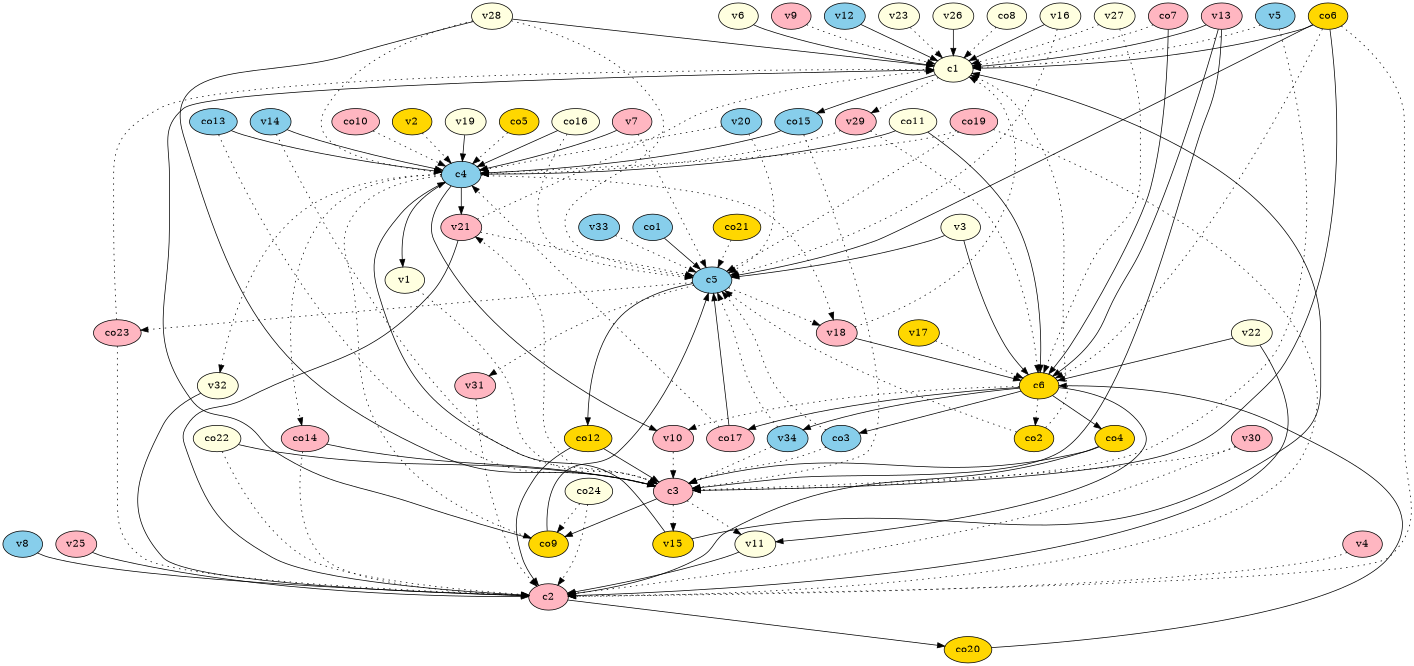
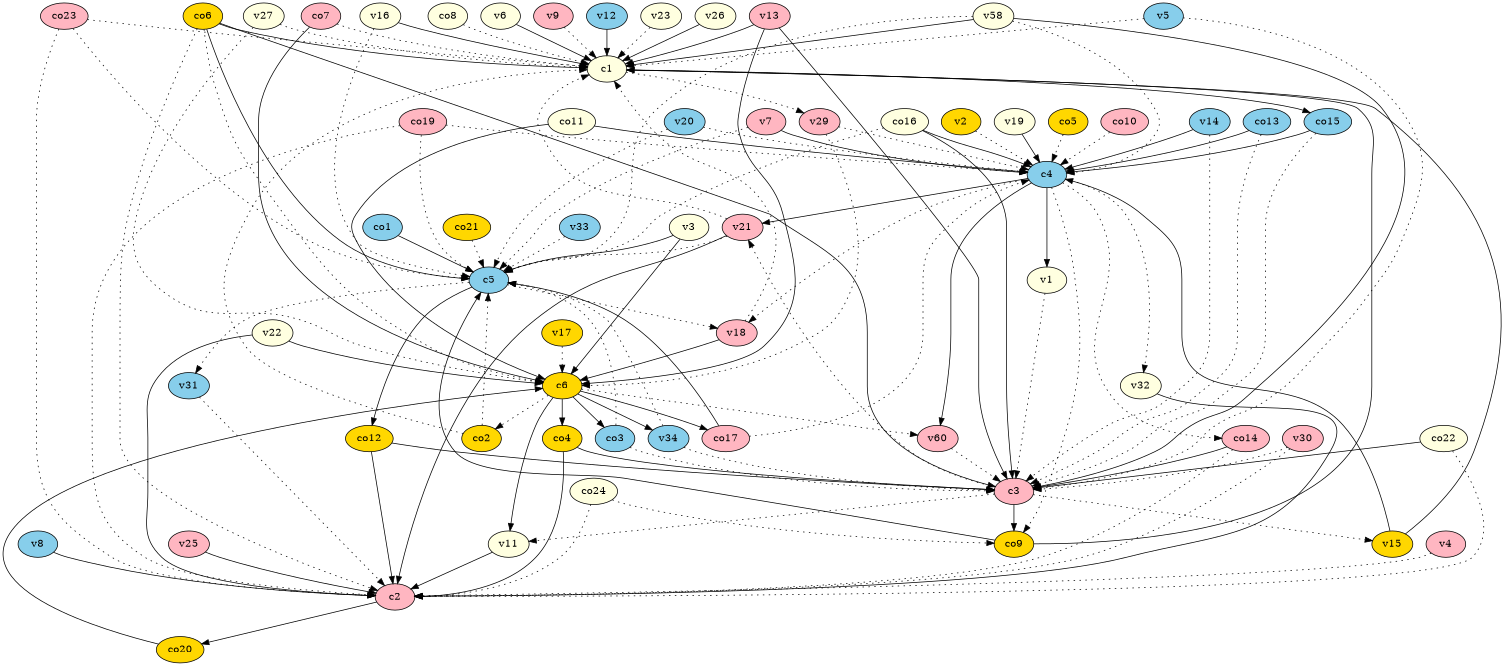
node "v28": label "v28" -> "v58"
edge "co16" -> "c3": added
edge "c5" -> "co23": reversed
node "v31": fillcolor lightpink -> skyblue
node "v10": label "v10" -> "v60"
